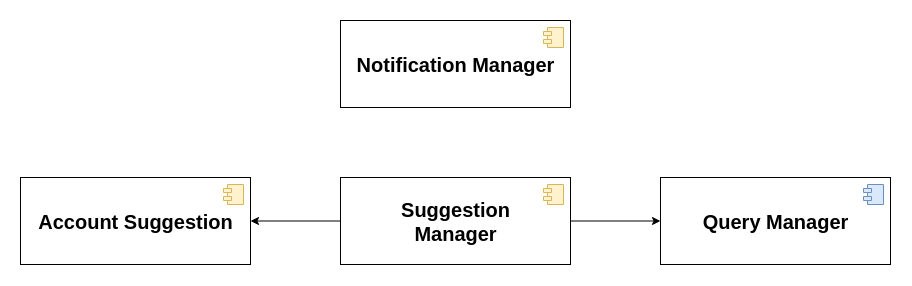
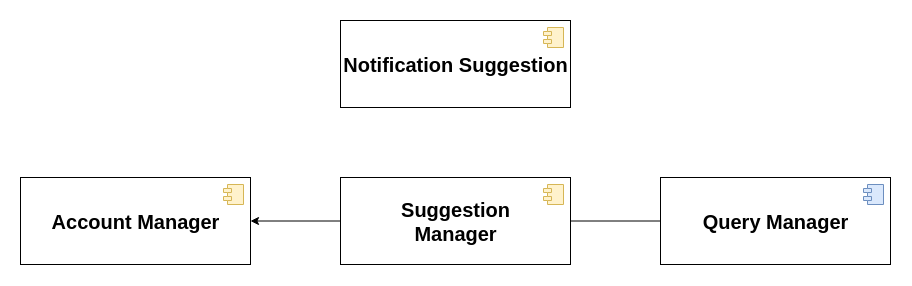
node "Notification Manager": label "Notification Manager" -> "Notification Suggestion"
edge "Suggestion Manager" -> "Query Manager": arrowhead classic -> none
node "Account Suggestion": label "Account Suggestion" -> "Account Manager"
